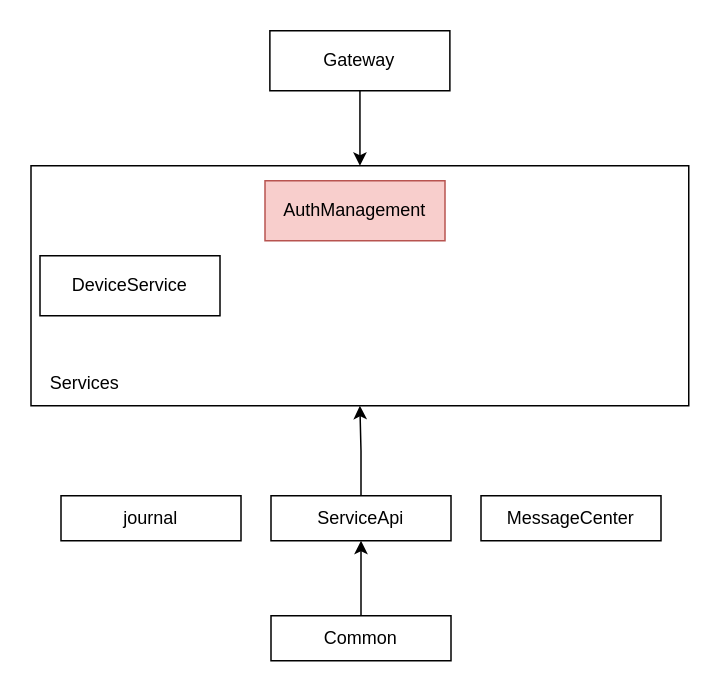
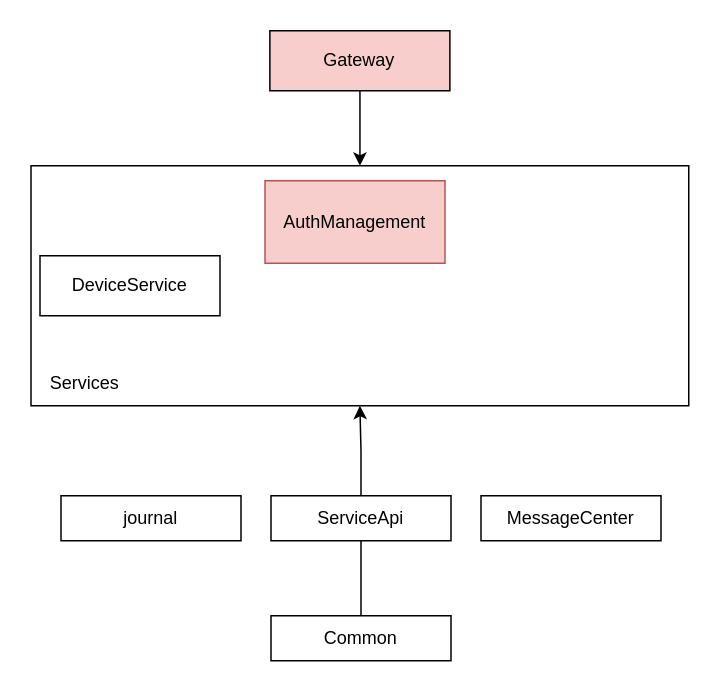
node "Gateway": fillcolor #ffffff -> #f8cecc
node "AuthManagement": size 180x60 -> 180x83
edge "Common" -> "ServiceApi": arrowhead classic -> none
